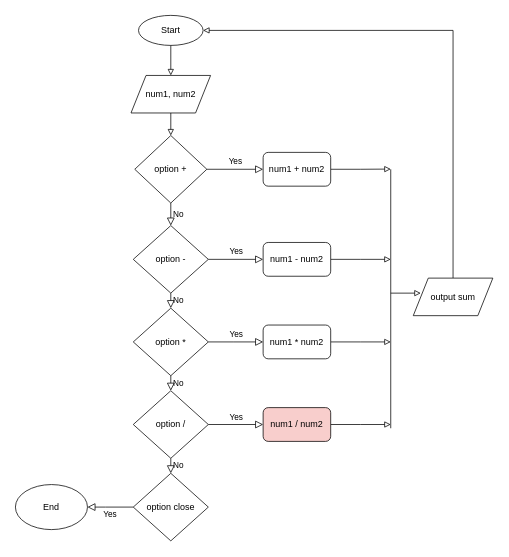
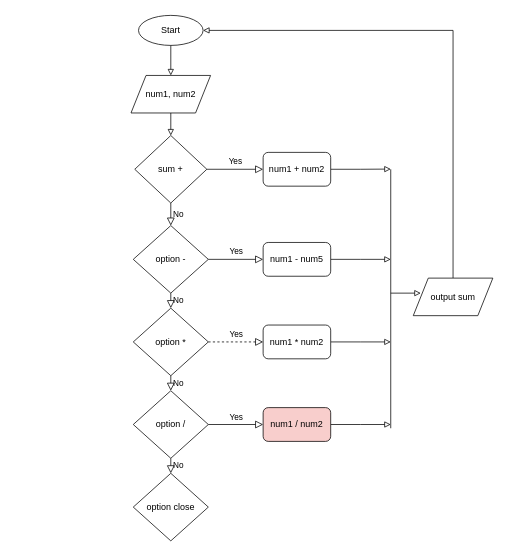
node "option +": label "option +" -> "sum +"
node "num1 - num2": label "num1 - num2" -> "num1 - num5"
edge "option *" -> "num1 * num2": style solid -> dashed
node "End": removed
edge "option close" -> "End": removed, label "Yes"
